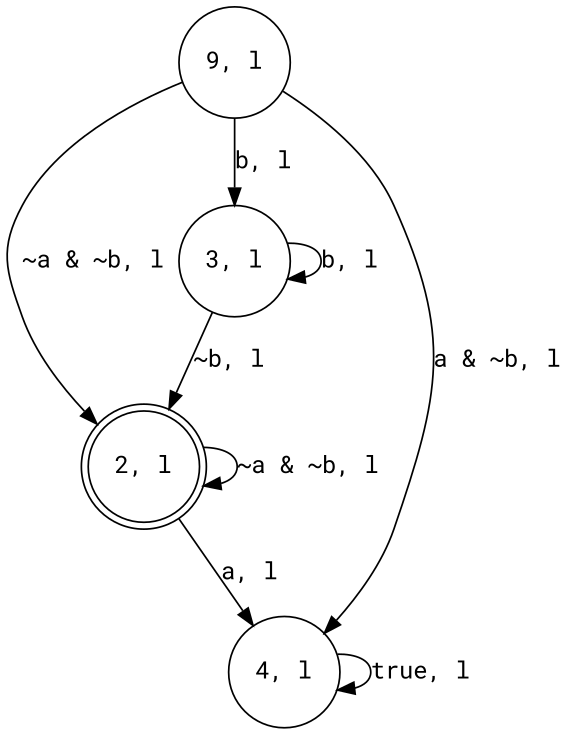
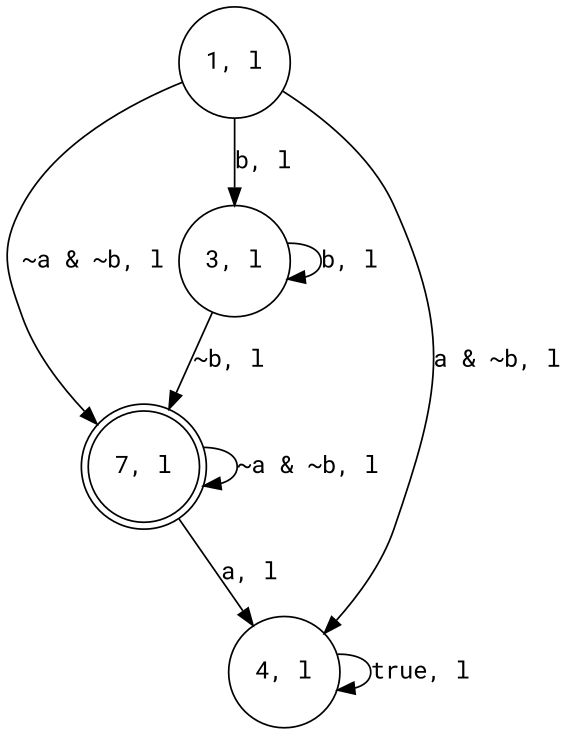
node "9, l": label "9, l" -> "1, l"
node "2, l": label "2, l" -> "7, l"
